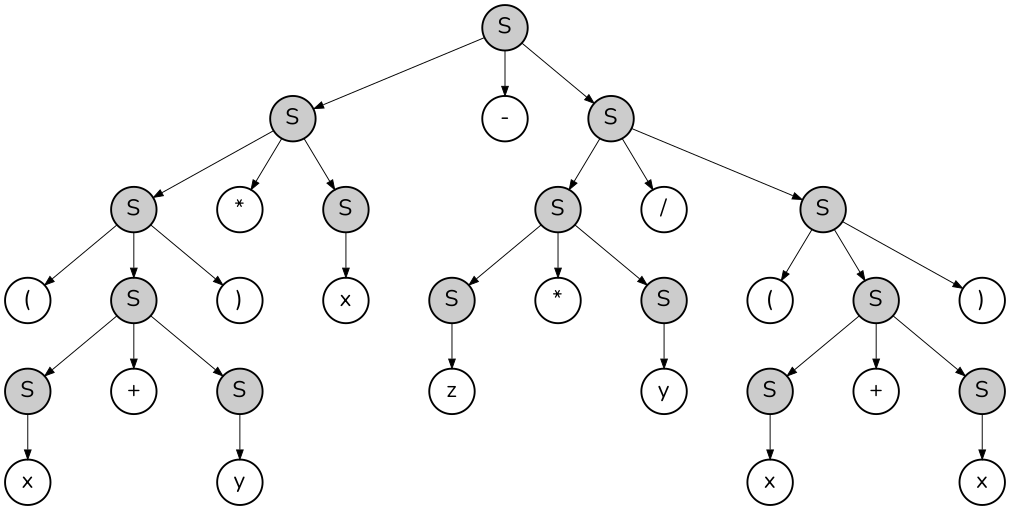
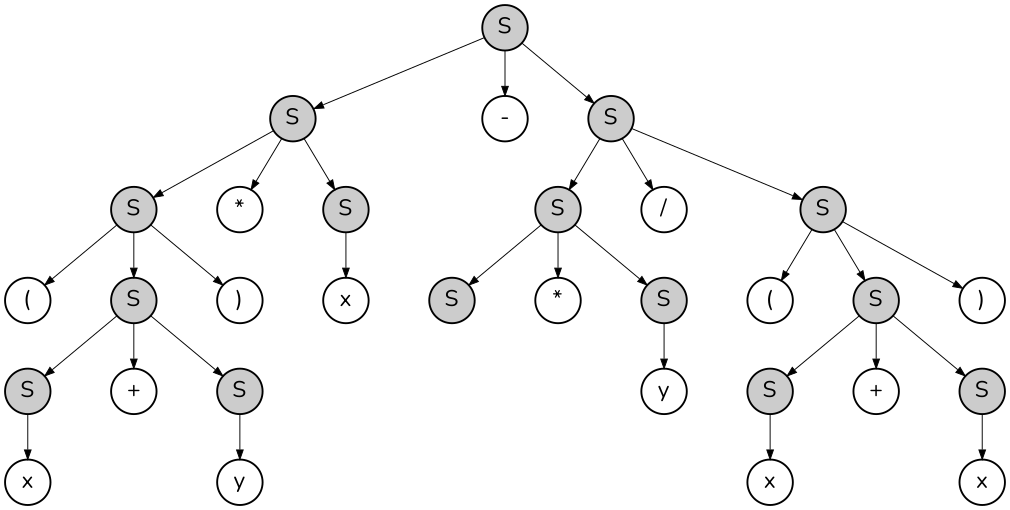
node "z": removed
